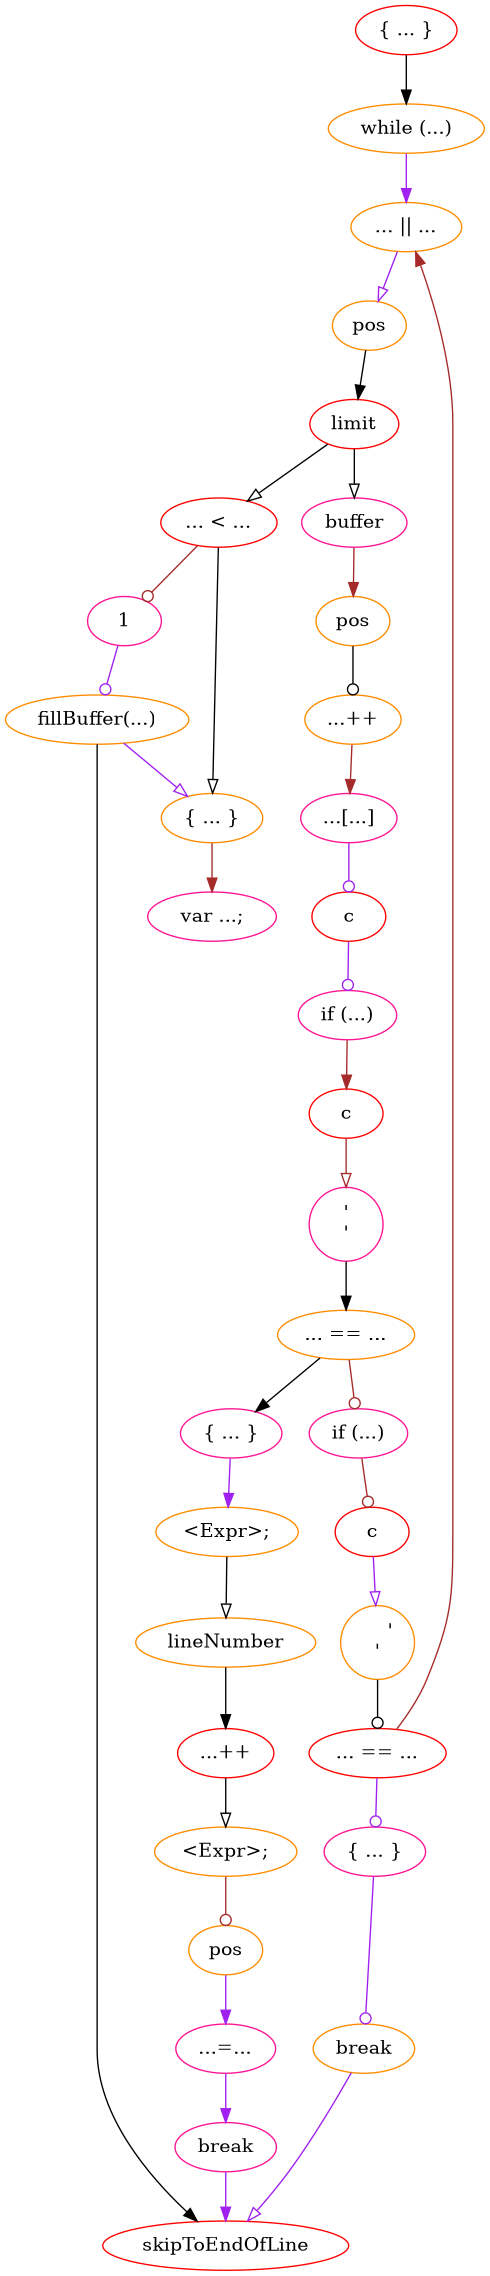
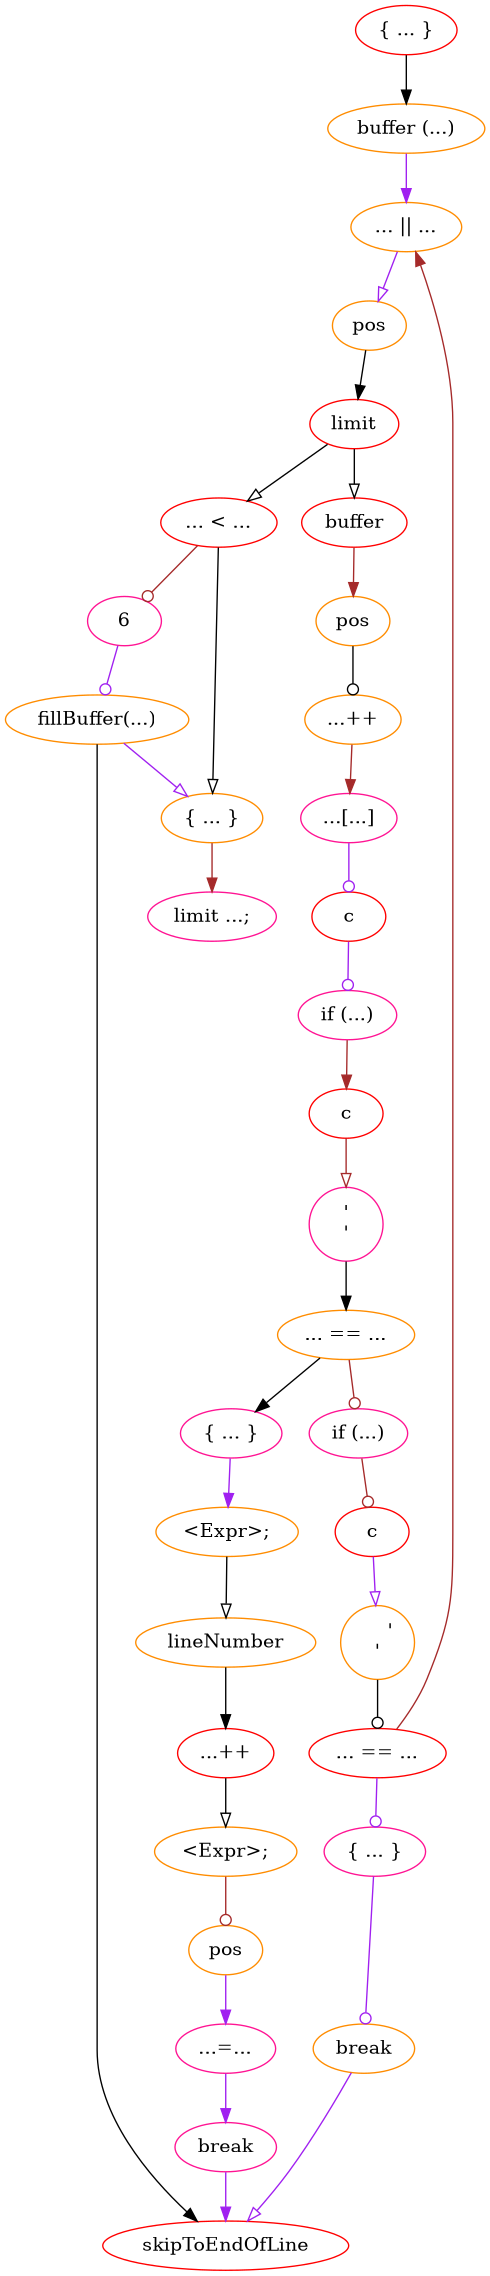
node "while (...)": label "while (...)" -> "buffer (...)"
node "buffer": color deeppink -> red
node "1": label "1" -> "6"
node "var ...;": label "var ...;" -> "limit ...;"
